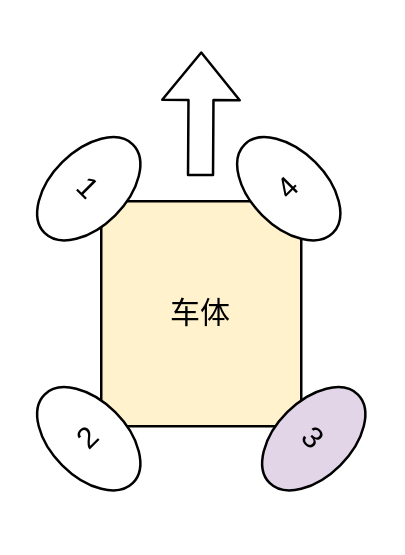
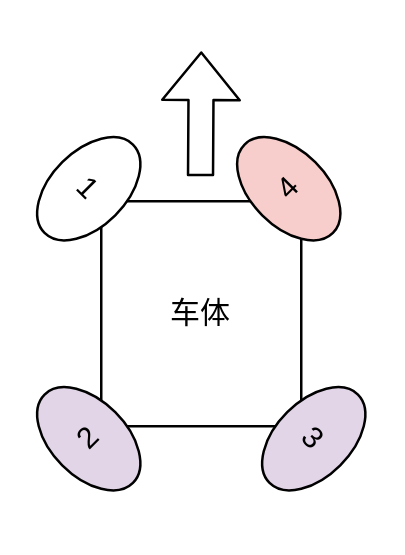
node "4": fillcolor #ffffff -> #f8cecc
node "车体": fillcolor #fff2cc -> #ffffff
node "2": fillcolor #ffffff -> #e1d5e7
